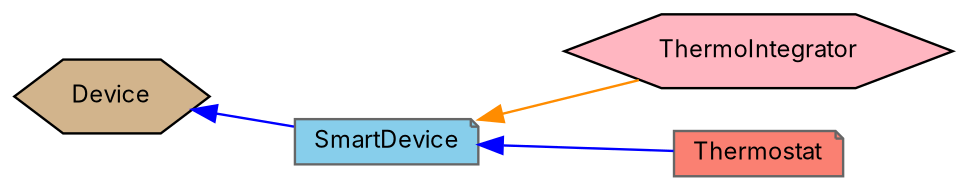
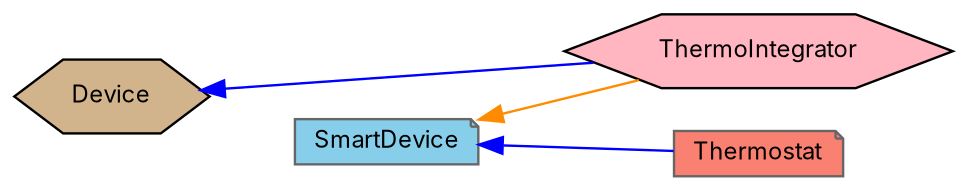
edge "SmartDevice" -> "Device": now "ThermoIntegrator" -> "Device"
